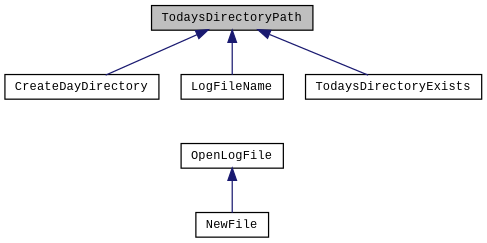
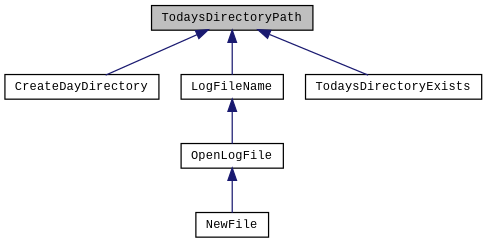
edge "OpenLogFile" -> "LogFileName": added
